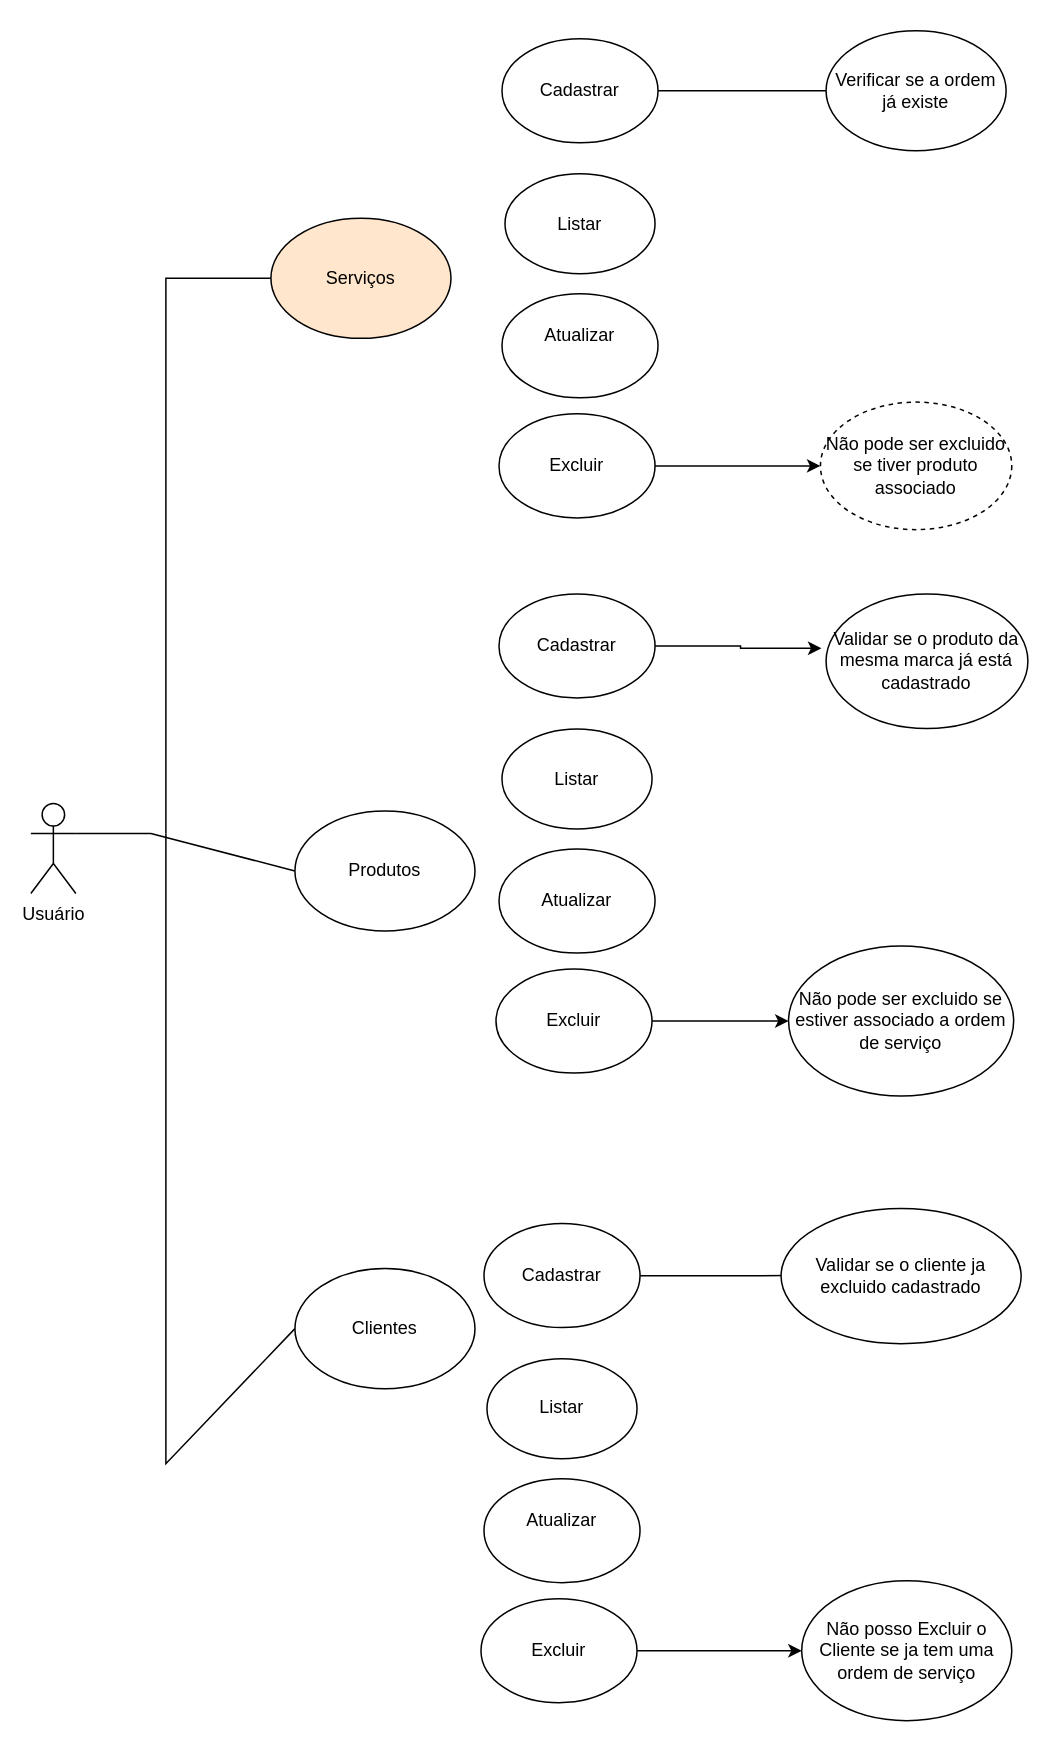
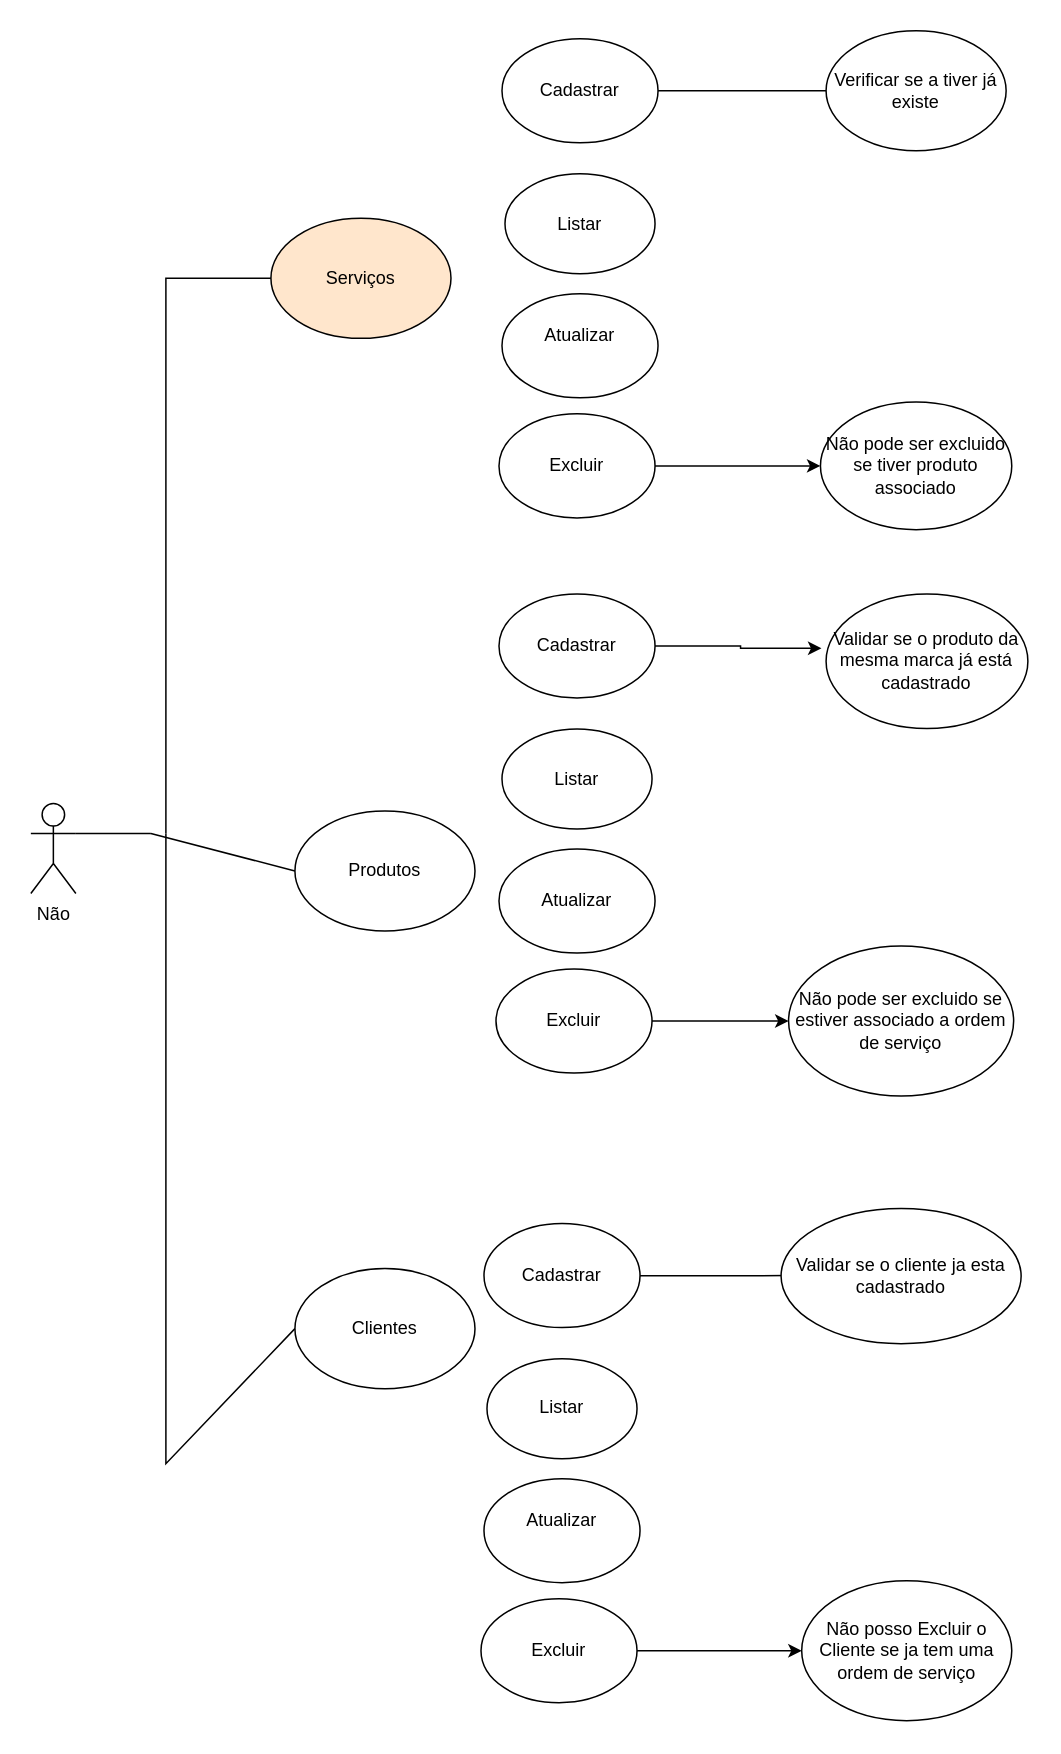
node "Verificar se a ordem já existe": label "Verificar se a ordem já existe" -> "Verificar se a tiver já existe"
node "Não pode ser excluido se tiver produto associado": style dashed -> solid
node "Usuário": label "Usuário" -> "Não"
node "Validar se o cliente ja excluido cadastrado": label "Validar se o cliente ja excluido cadastrado" -> "Validar se o cliente ja esta cadastrado"
